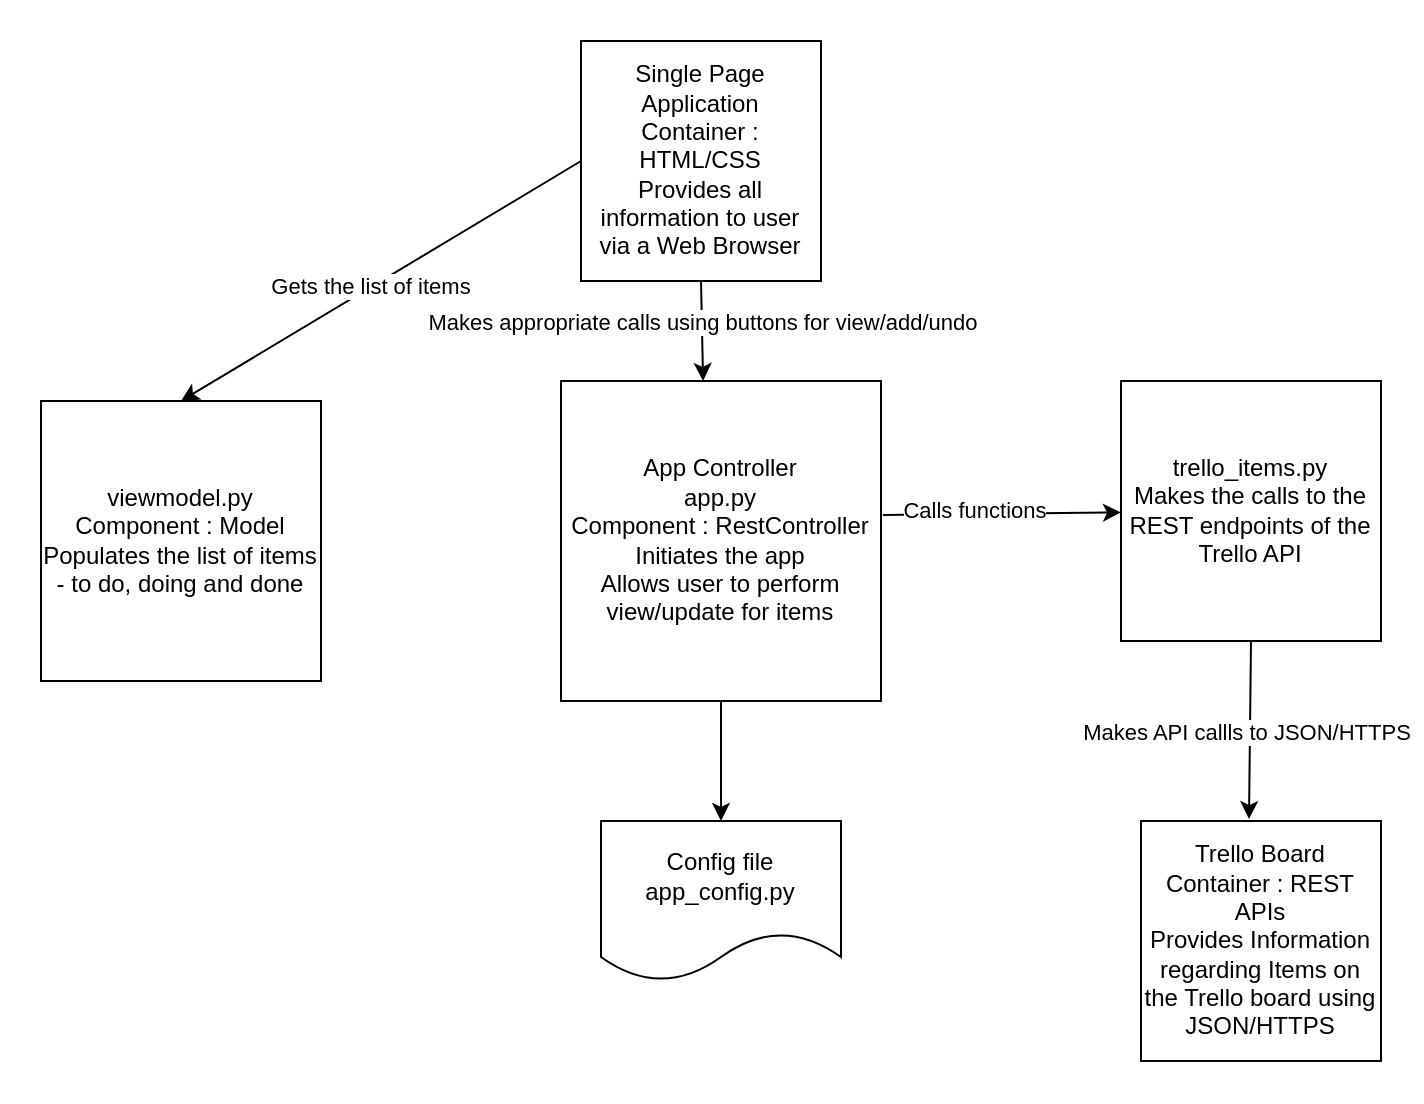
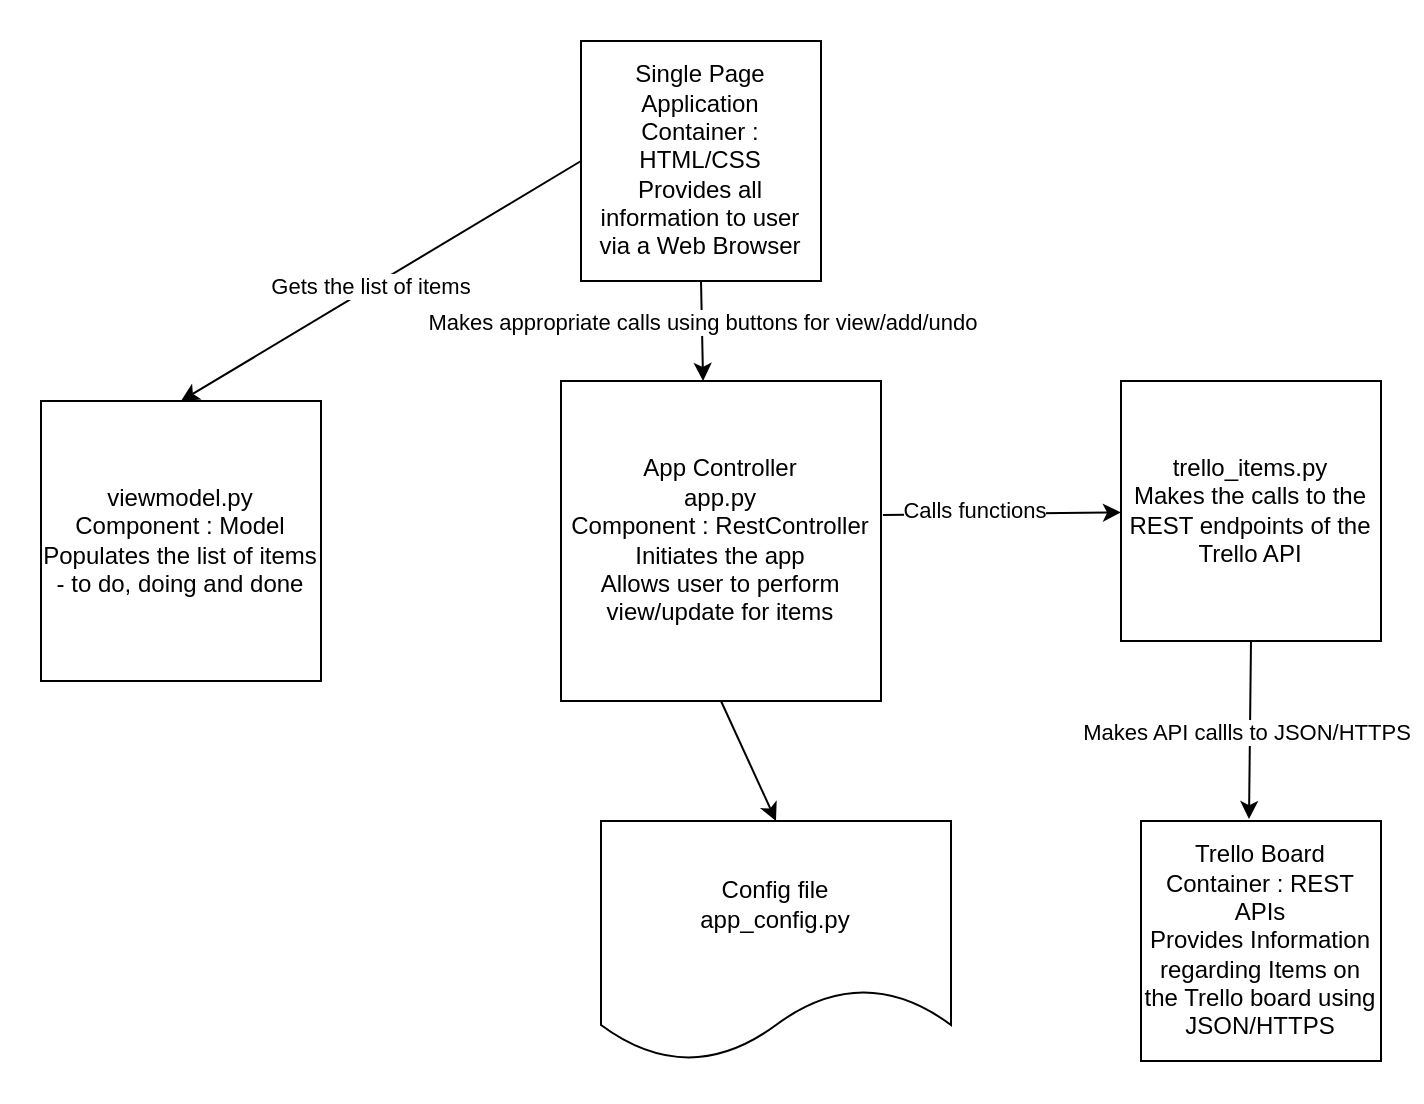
node "Config file app_config.py": size 240x160 -> 350x240
